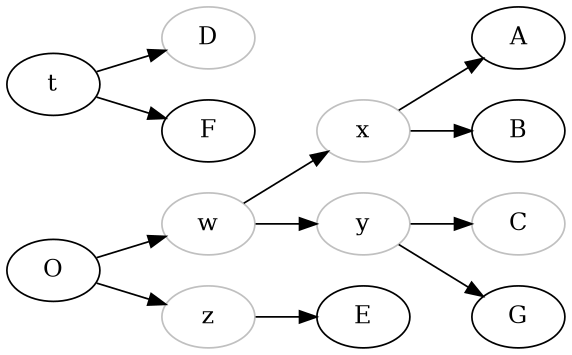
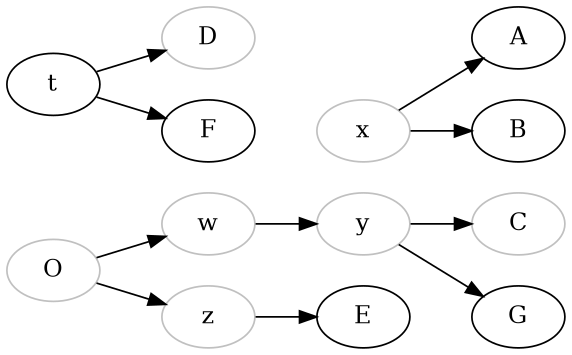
edge "w" -> "x": removed
node "O": color black -> grey
